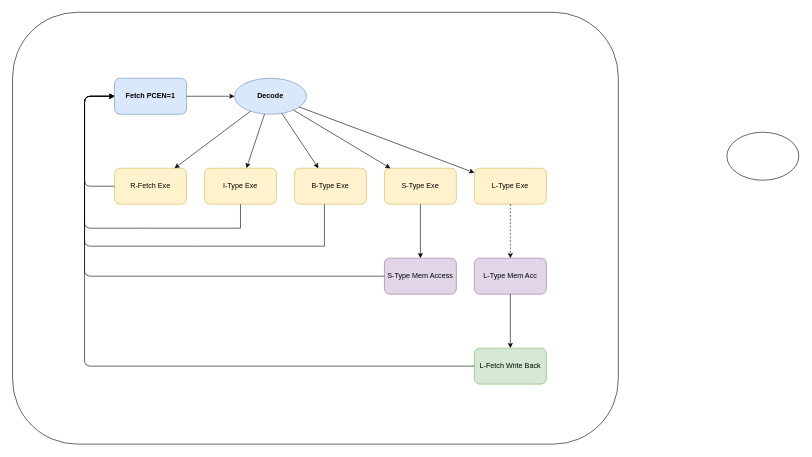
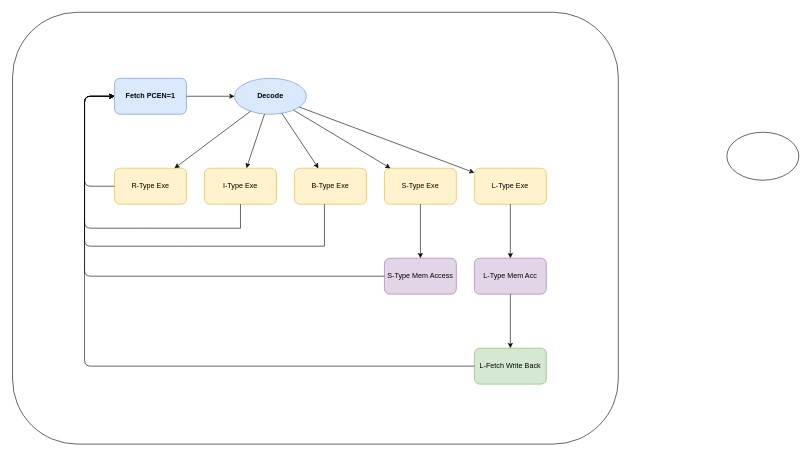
node "R-Fetch Exe": label "R-Fetch Exe" -> "R-Type Exe"
edge "L-Type Exe" -> "L-Type Mem Acc": style dashed -> solid
